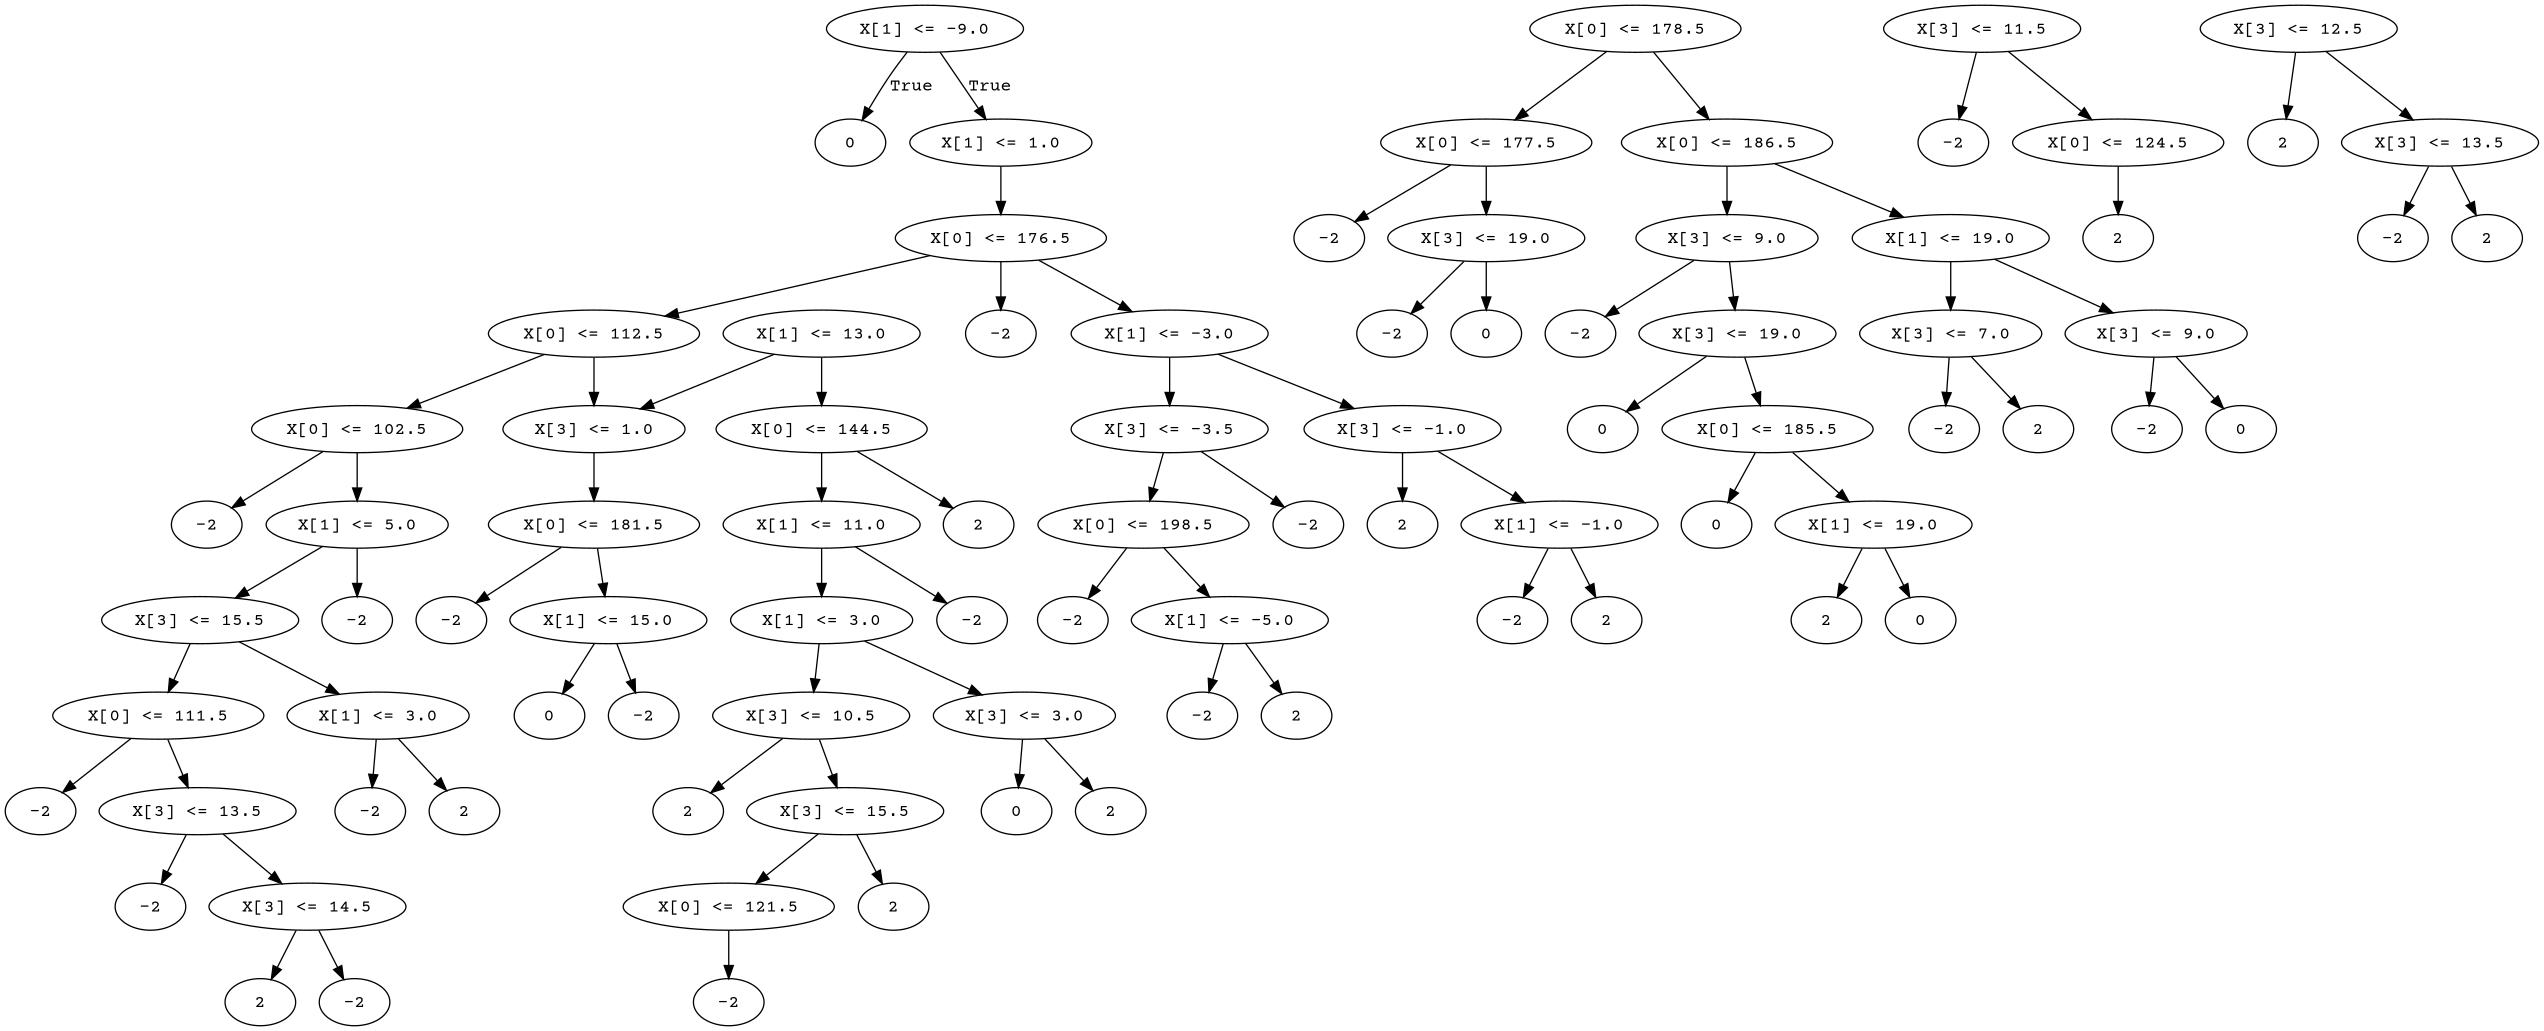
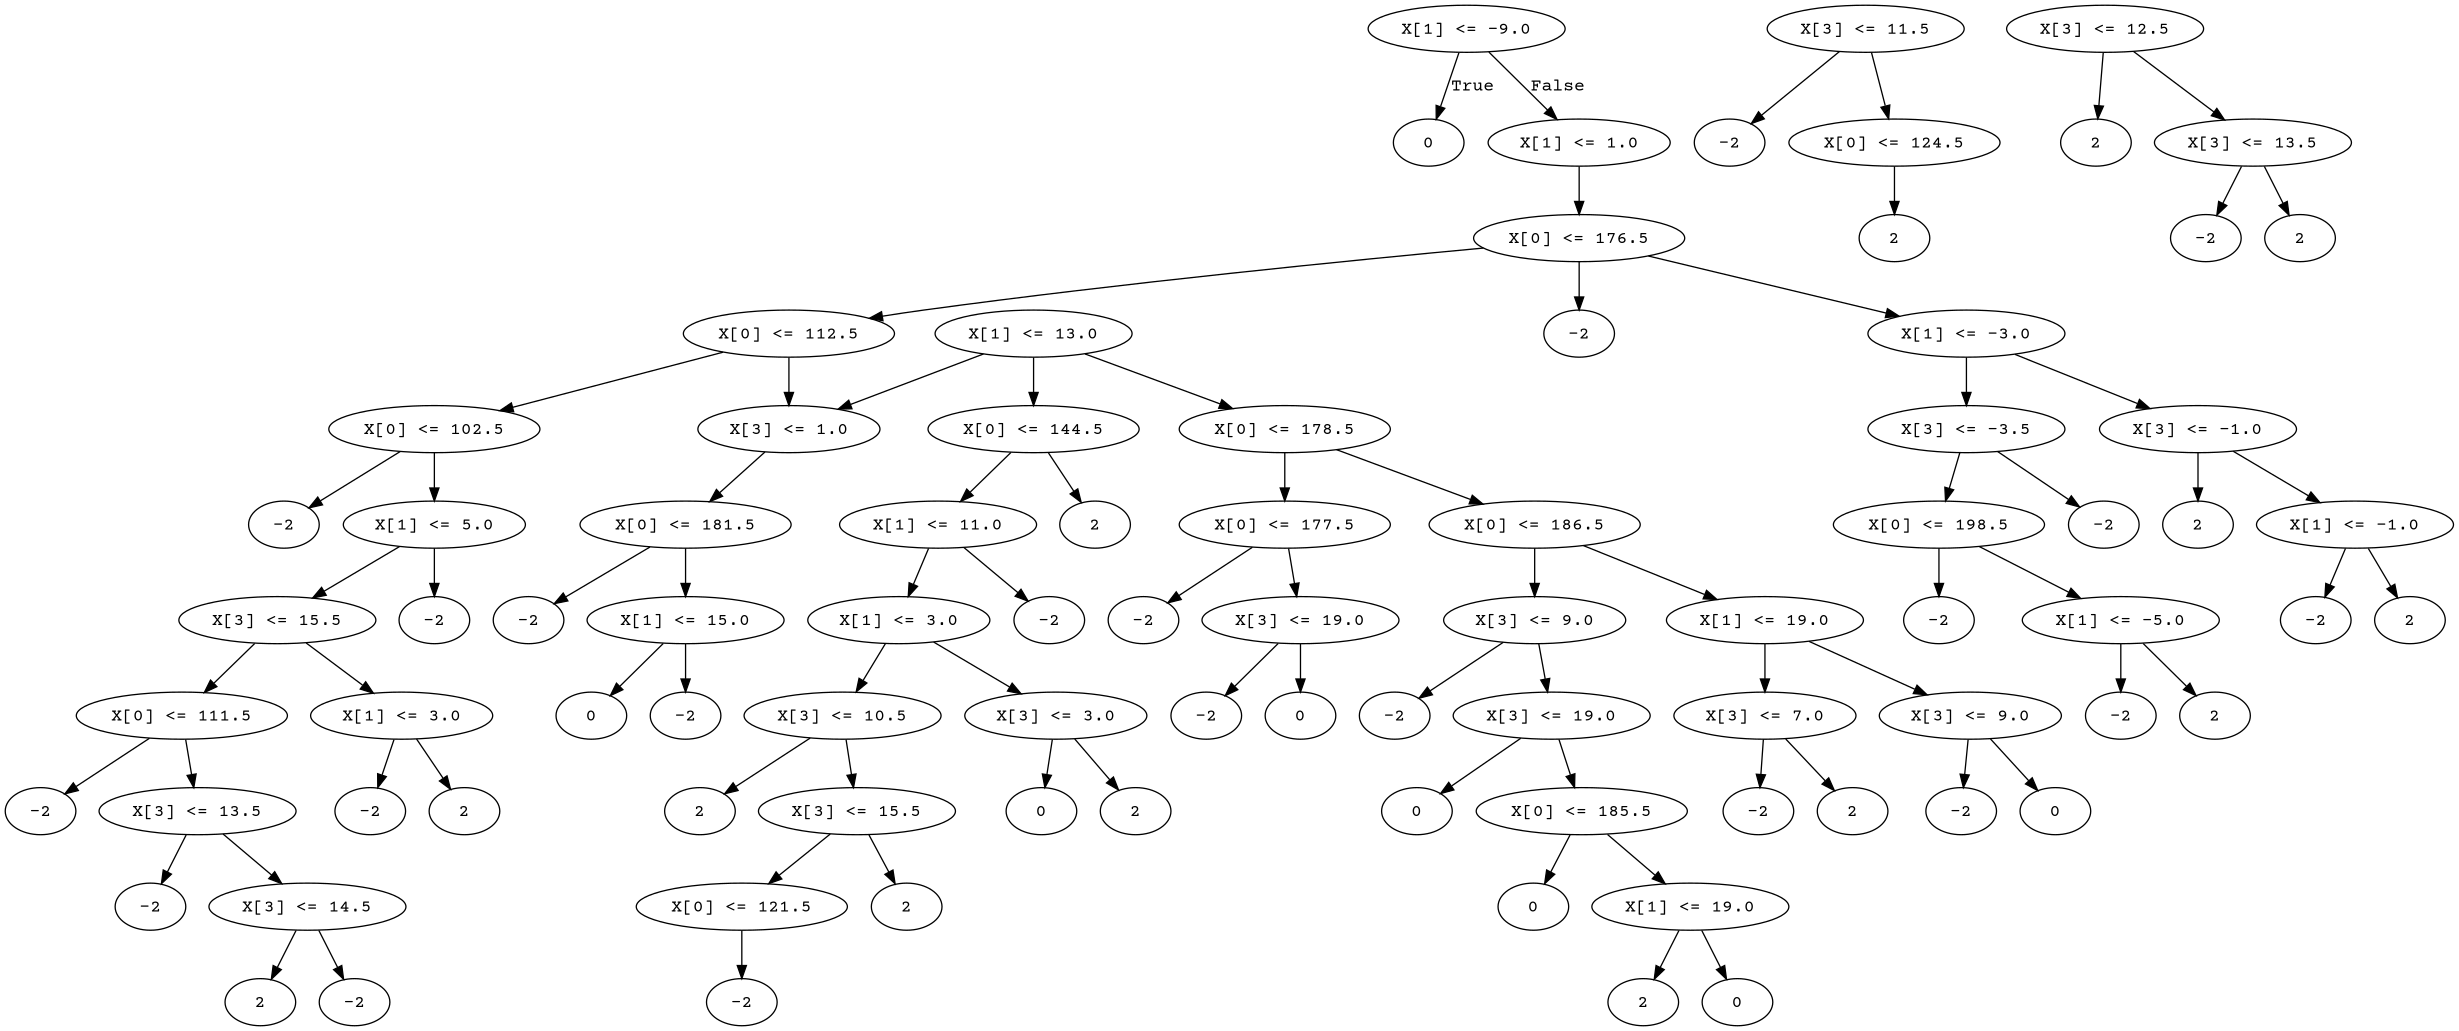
edge "X[1] <= -9.0" -> "X[1] <= 1.0": label "True" -> "False"
edge "X[1] <= 13.0" -> "X[0] <= 178.5": added
